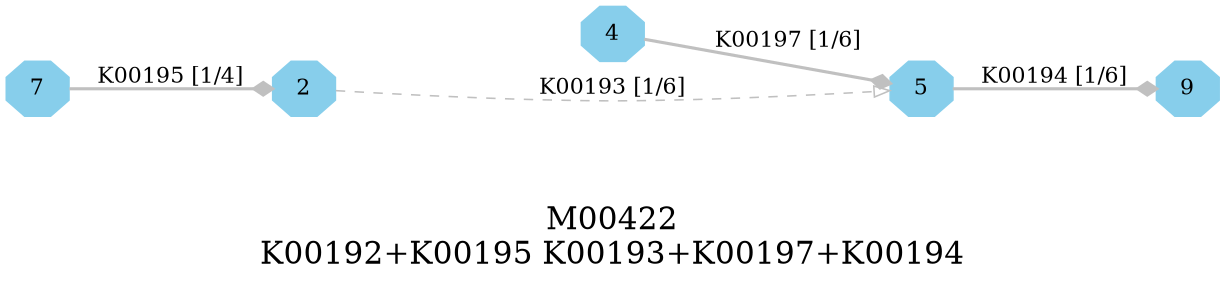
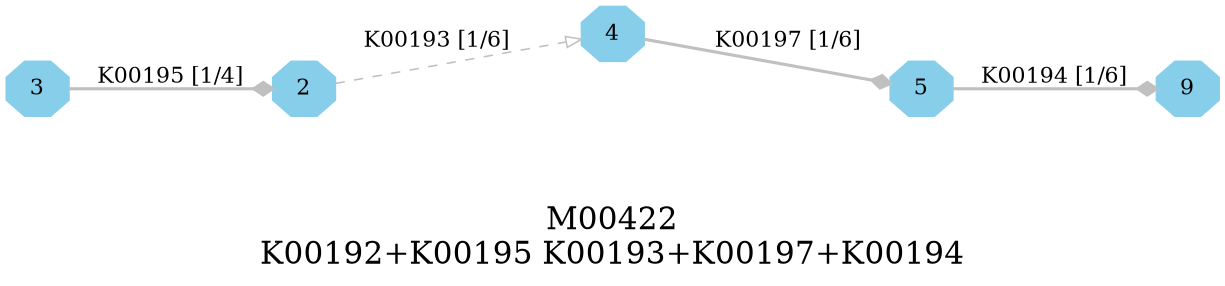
node "7": label "7" -> "3"
edge "2" -> "5": now "2" -> "4"
